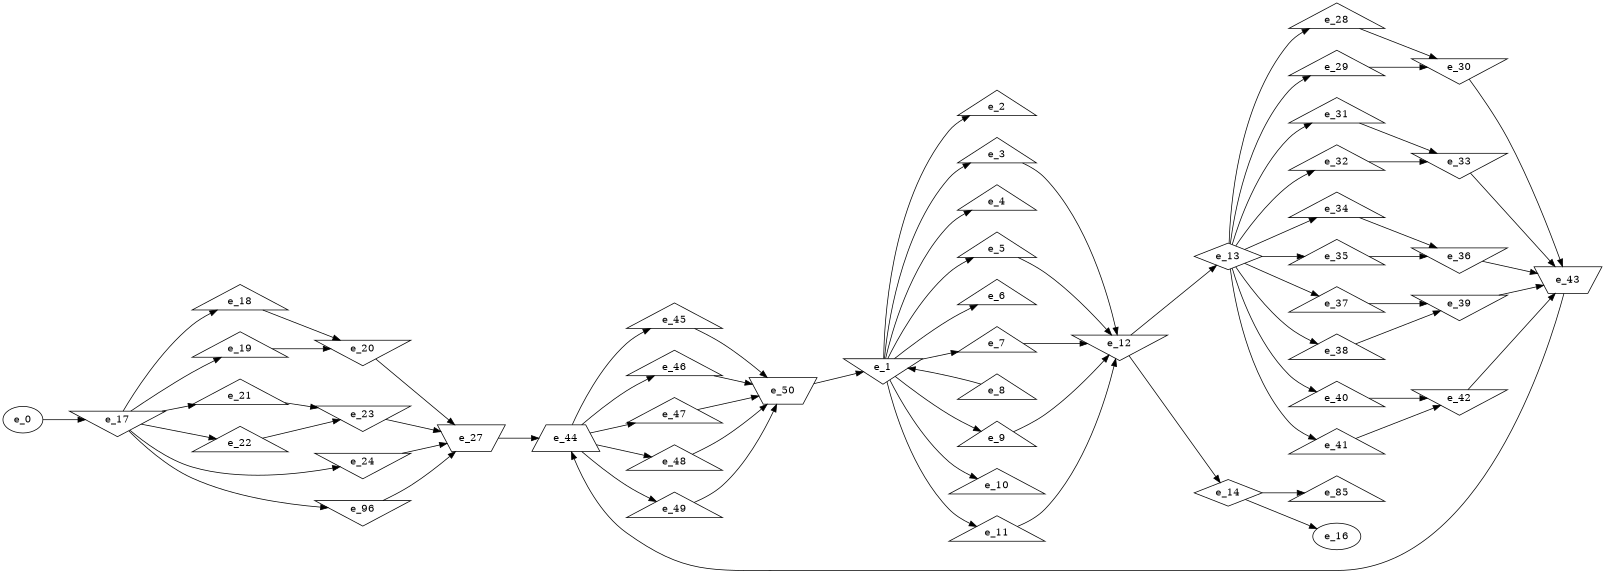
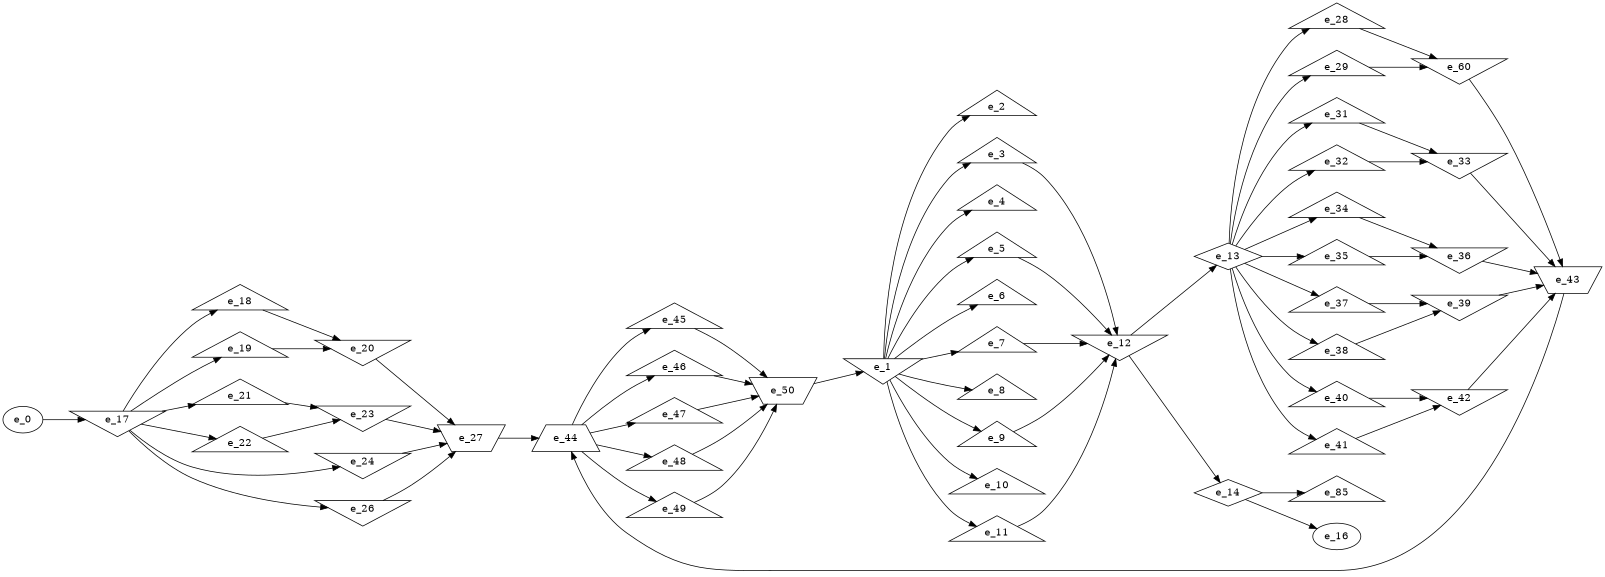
node "e_30": label "e_30" -> "e_60"
edge "e_8" -> "e_1": reversed
node "e_96": label "e_96" -> "e_26"
